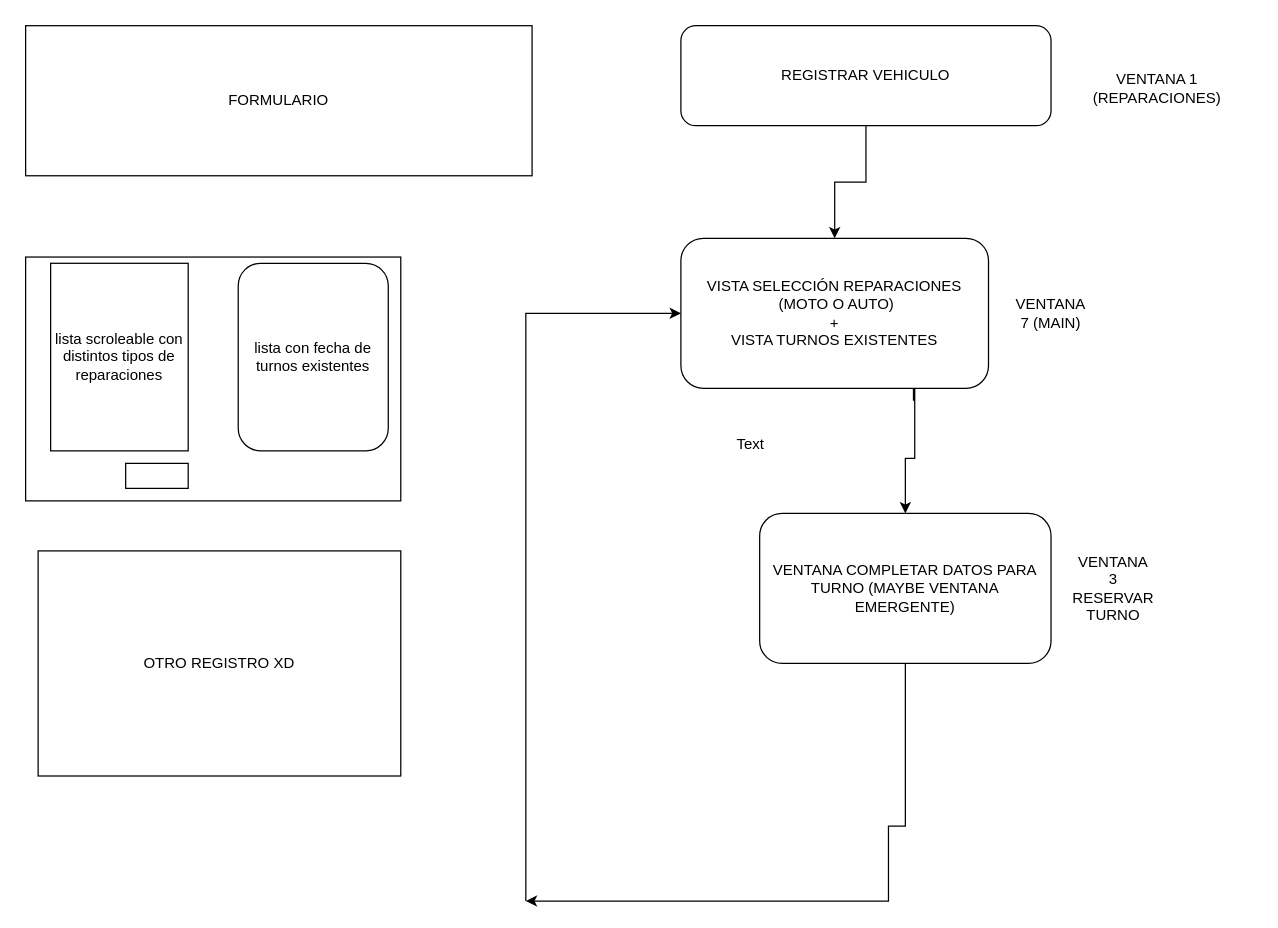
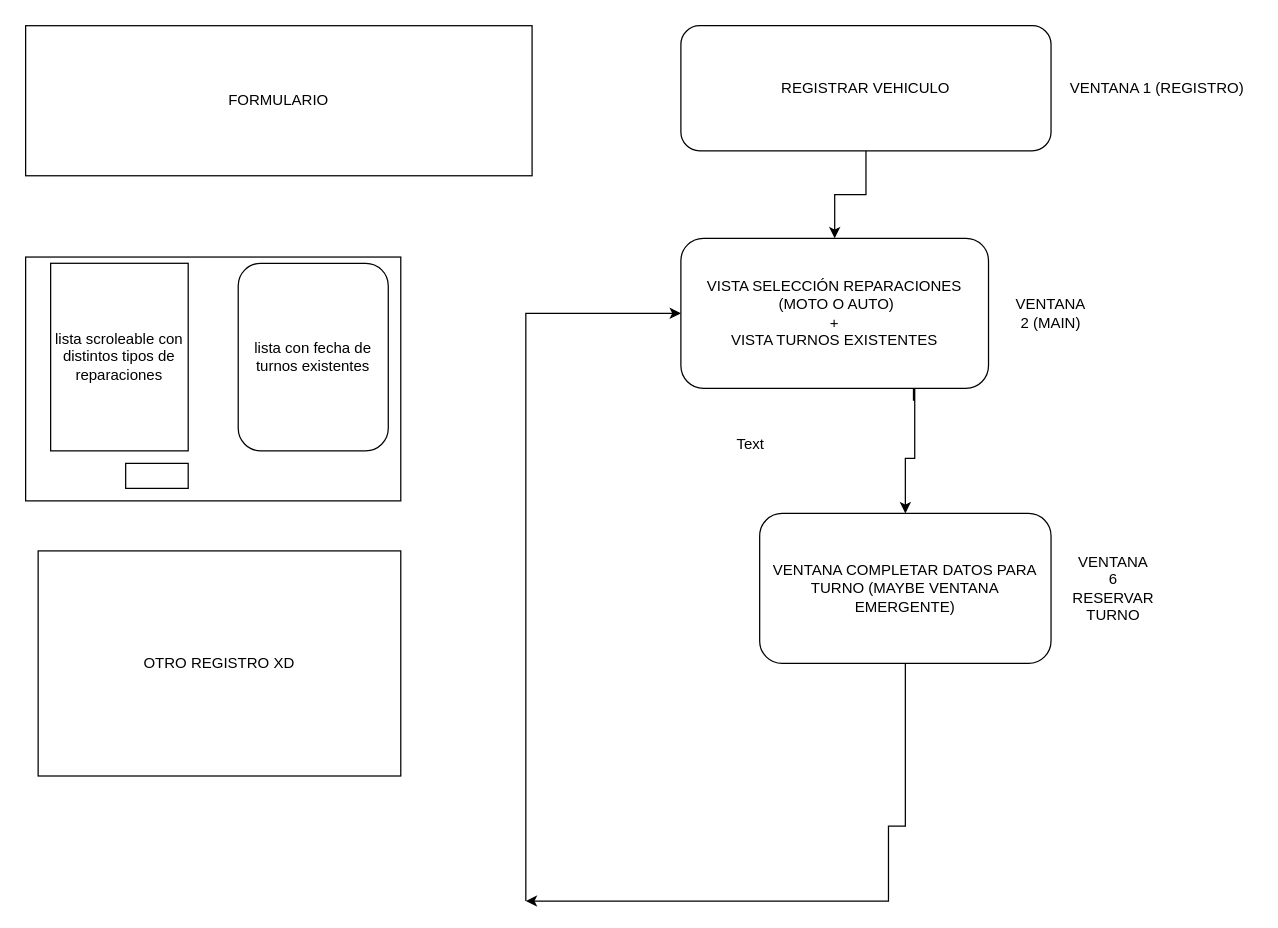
node "REGISTRAR VEHICULO": size 370x100 -> 370x125
node "VENTANA 1 (REPARACIONES)": label "VENTANA 1 (REPARACIONES)" -> "VENTANA 1 (REGISTRO)"
node "VENTANA 7 (MAIN)": label "VENTANA 7 (MAIN)" -> "VENTANA 2 (MAIN)"
node "VENTANA 3 RESERVAR TURNO": label "VENTANA 3 RESERVAR TURNO" -> "VENTANA 6 RESERVAR TURNO"
